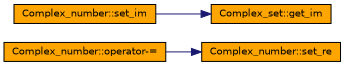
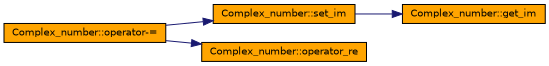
node "Complex_set::get_im": label "Complex_set::get_im" -> "Complex_number::get_im"
edge "Complex_number::operator-=" -> "Complex_number::set_im": added
node "Complex_number::set_re": label "Complex_number::set_re" -> "Complex_number::operator_re"
